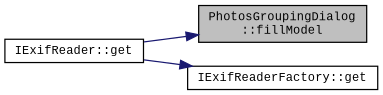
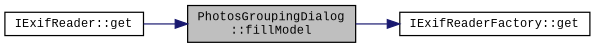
edge "IExifReader::get" -> "IExifReaderFactory::get": now "PhotosGroupingDialog ::fillModel" -> "IExifReaderFactory::get"
